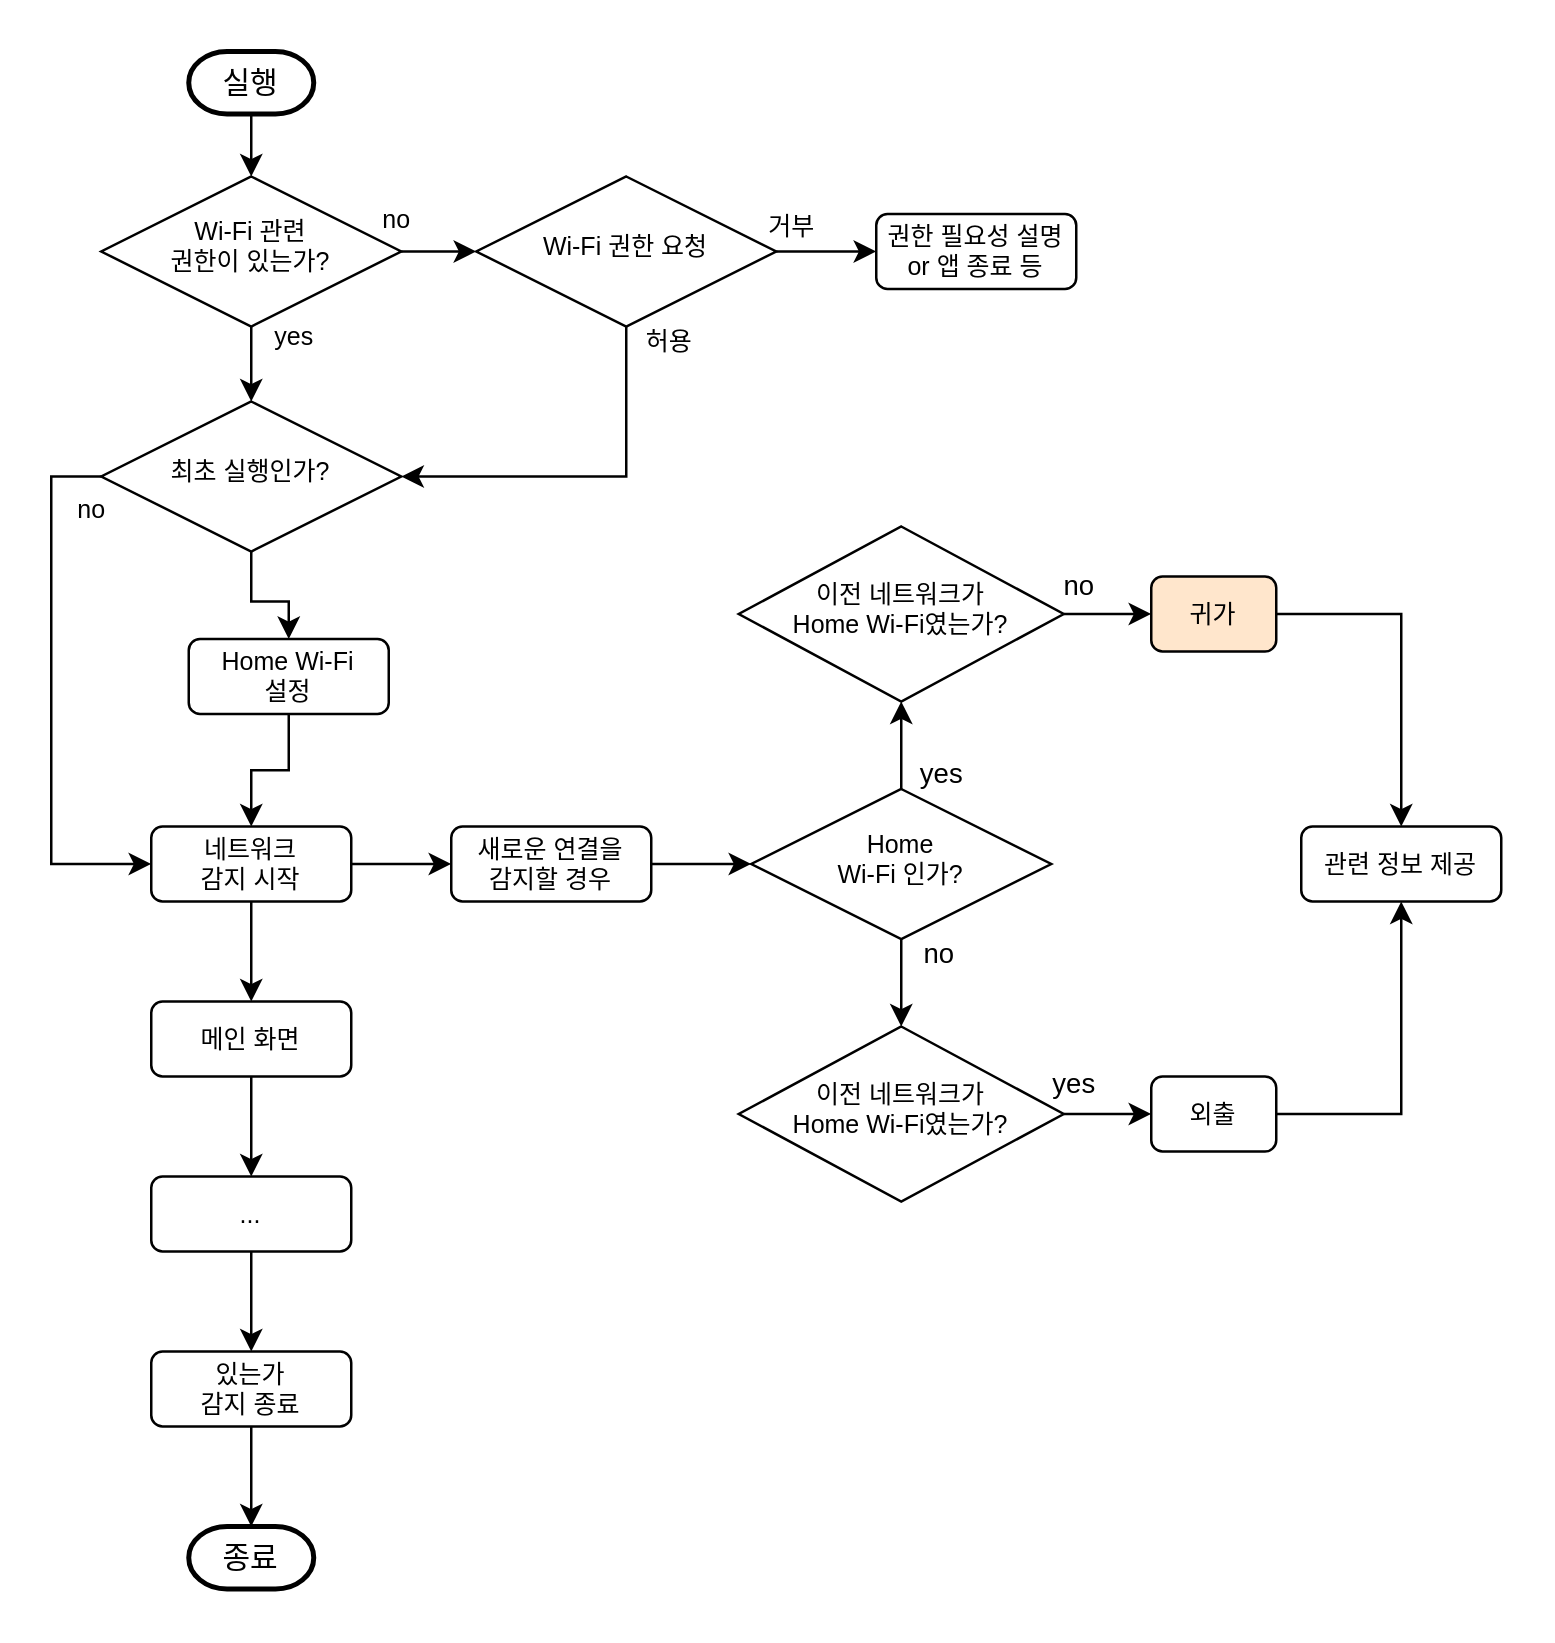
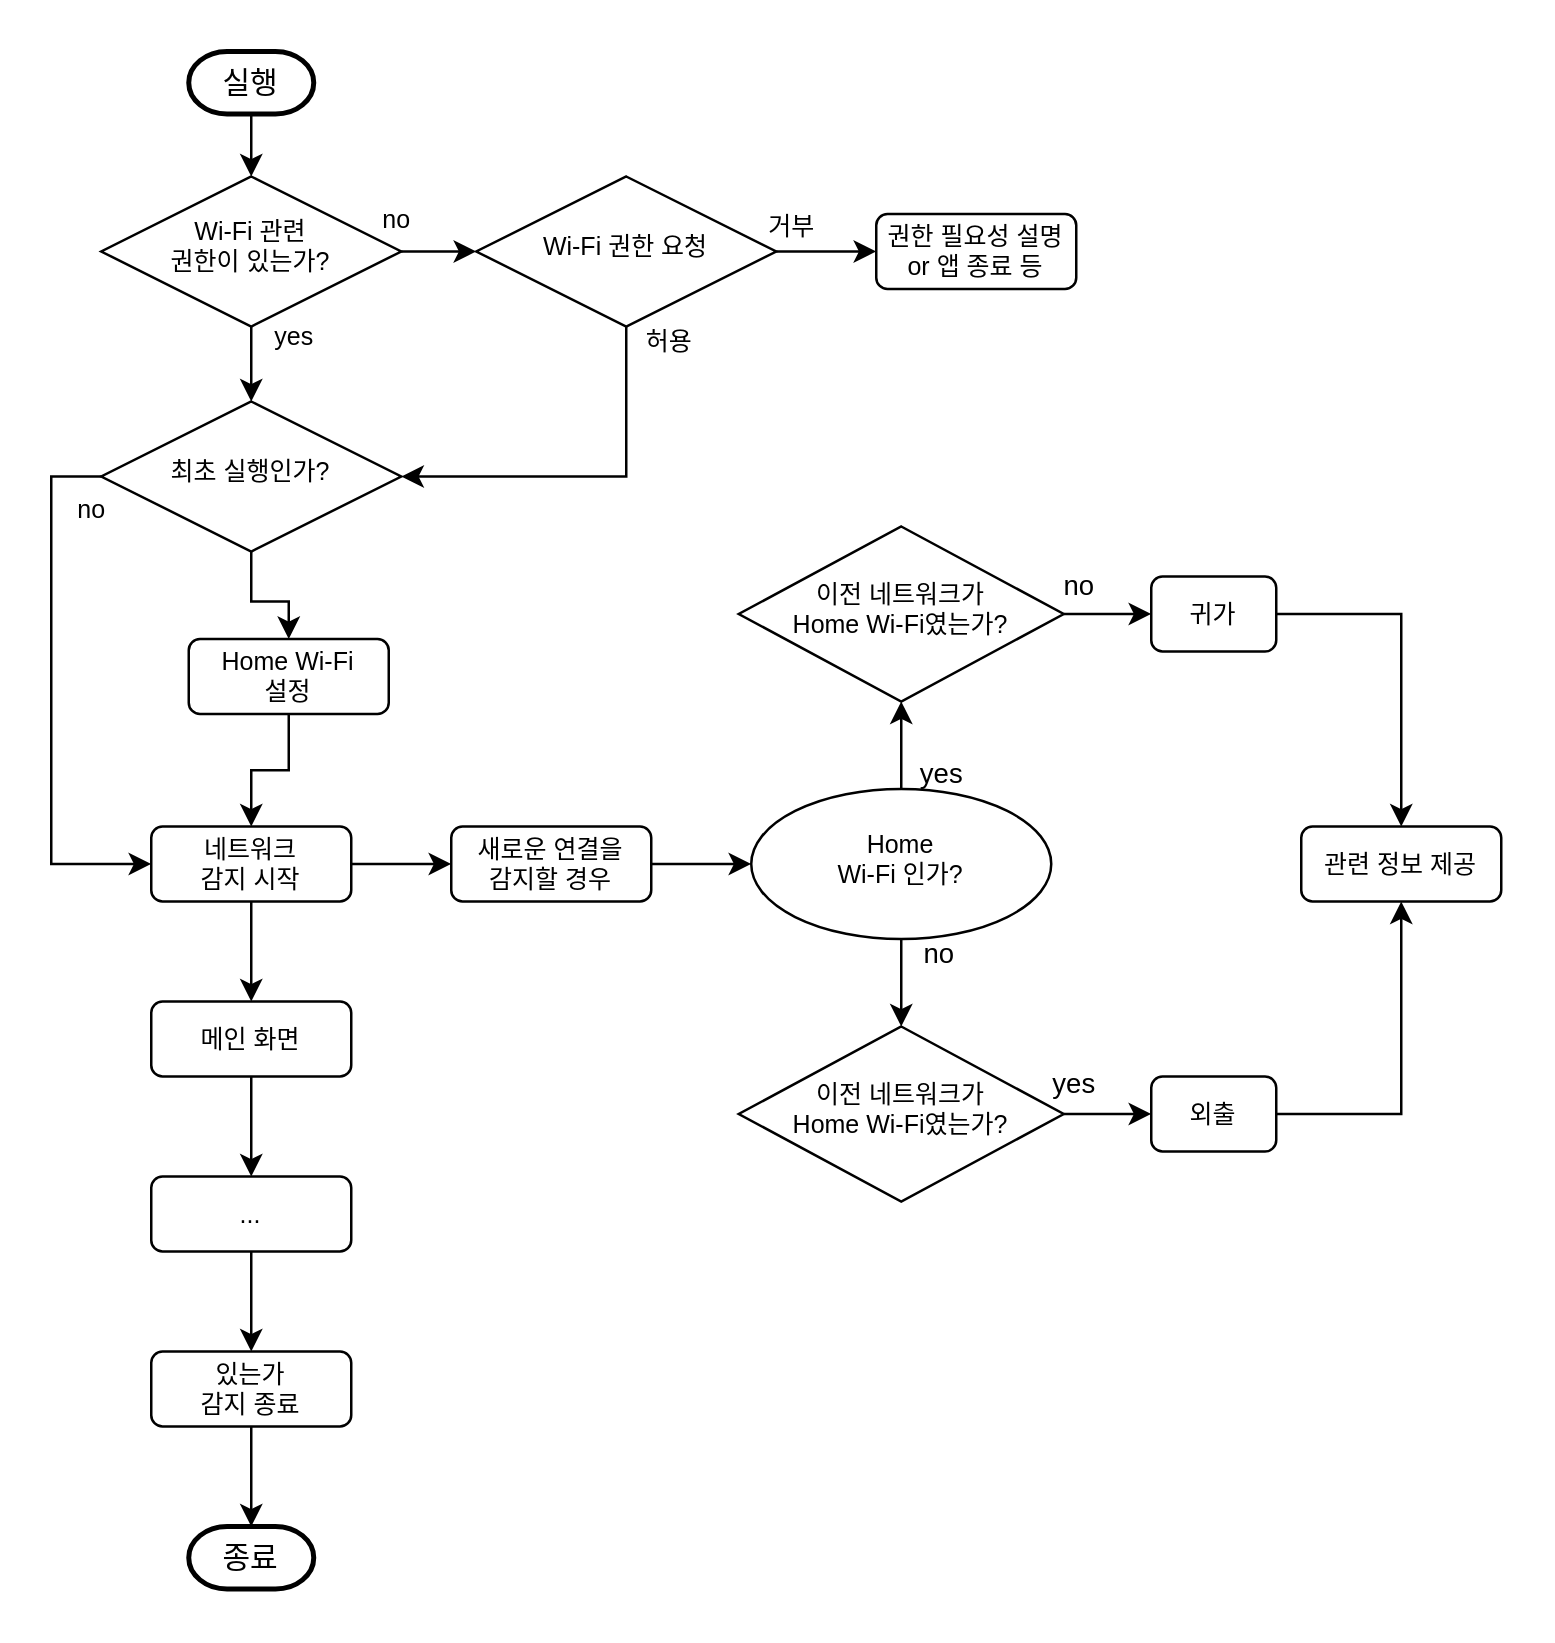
node "귀가": fillcolor #ffe6cc -> #ffffff
node "Home Wi-Fi 인가?": shape diamond -> ellipse
